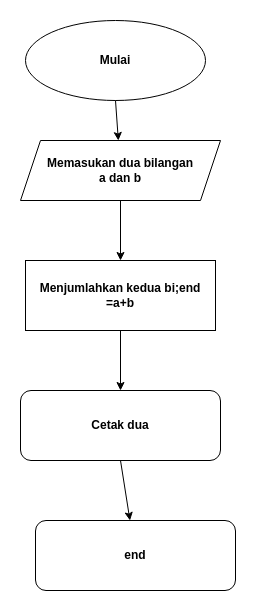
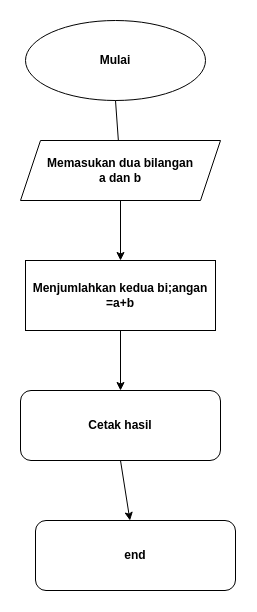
edge "Mulai" -> "Memasukan dua bilangan a dan b": arrowhead classic -> none
node "Menjumlahkan kedua bi;end =a+b": label "Menjumlahkan kedua bi;end =a+b" -> "Menjumlahkan kedua bi;angan =a+b"
node "Cetak dua": label "Cetak dua" -> "Cetak hasil"
